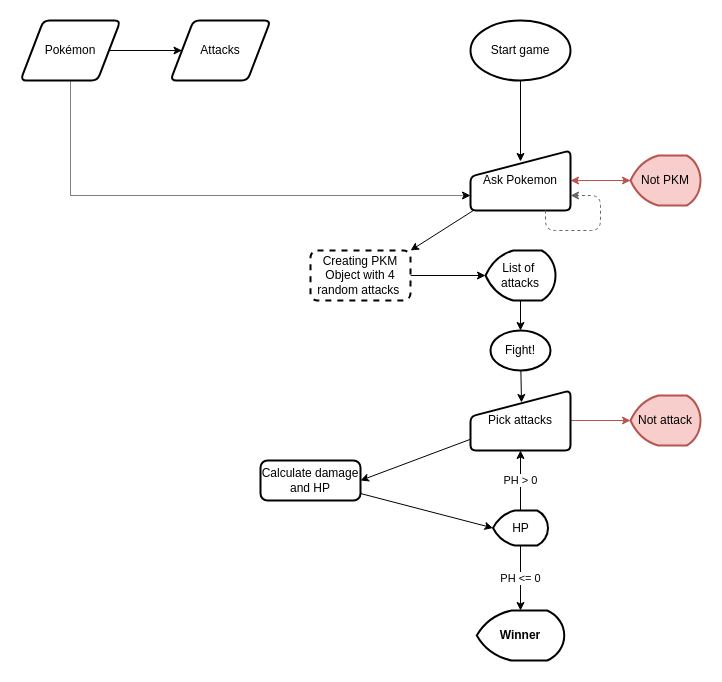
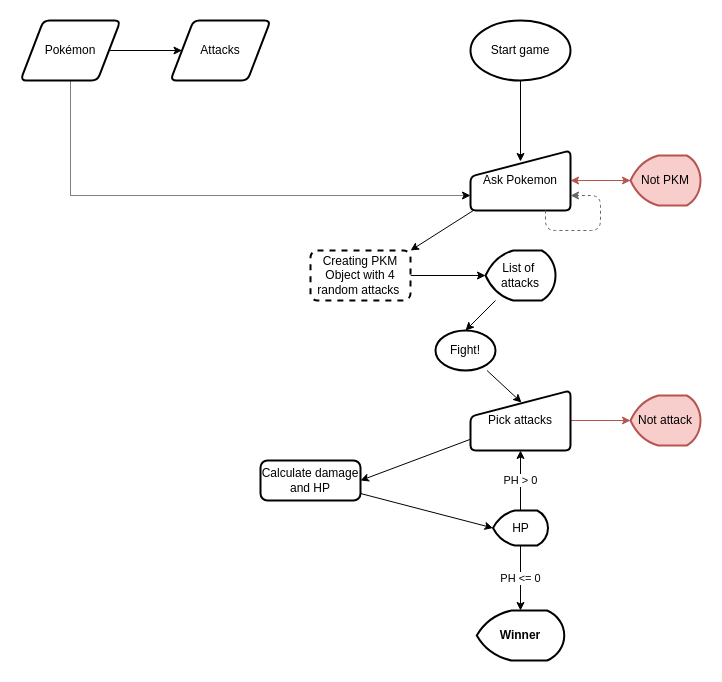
node "Fight!": moved (521, 351) -> (466, 351)
